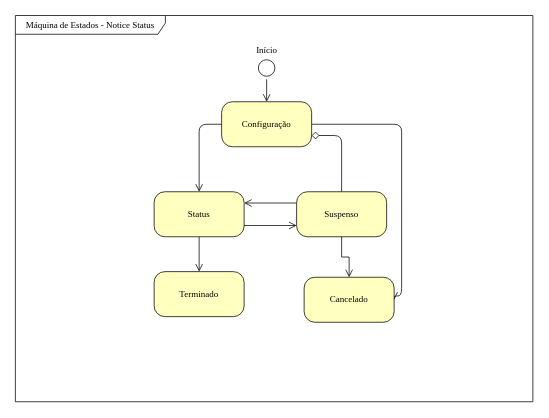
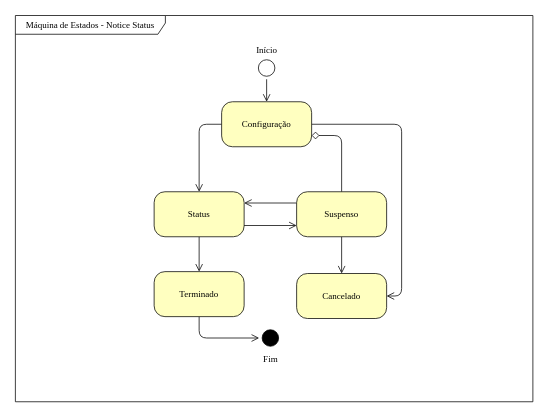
node "Cancelado": moved (349, 300) -> (342, 296)
edge "Terminado" -> "Fim": added
node "Fim": added
